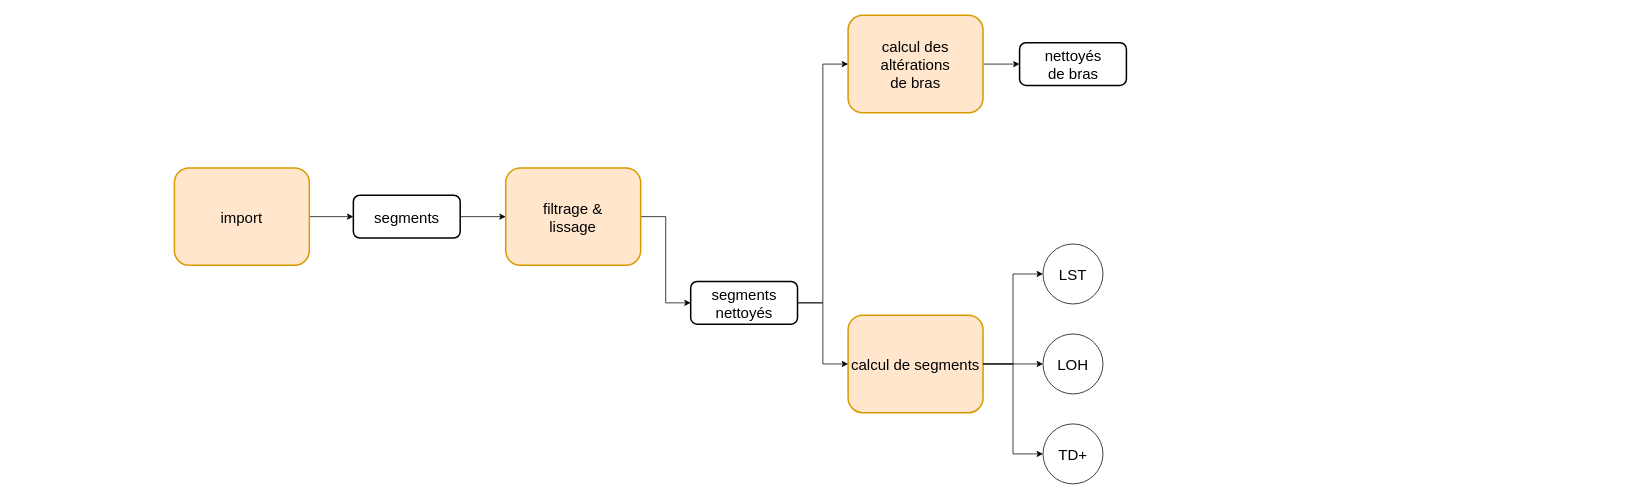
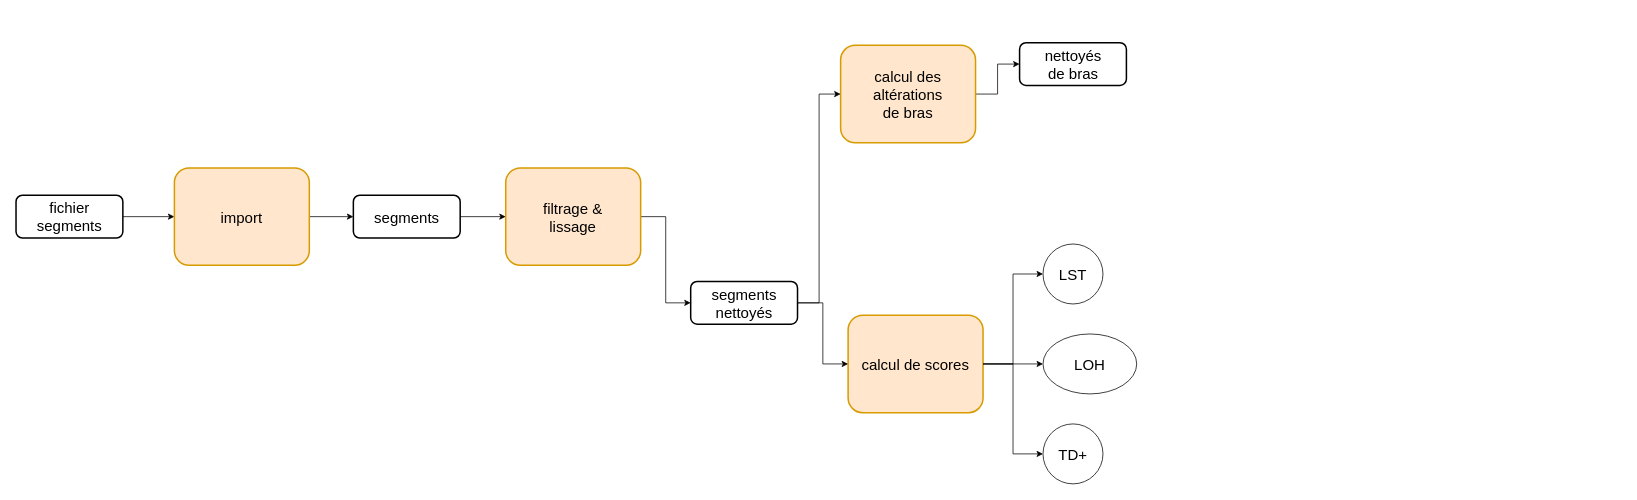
node "calcul des altérations de bras": moved (915, 64) -> (908, 94)
node "fichier segments": added
edge "fichier segments" -> "import": added
node "calcul de segments": label "calcul de segments" -> "calcul de scores"
node "LOH": size 60x60 -> 94x60
